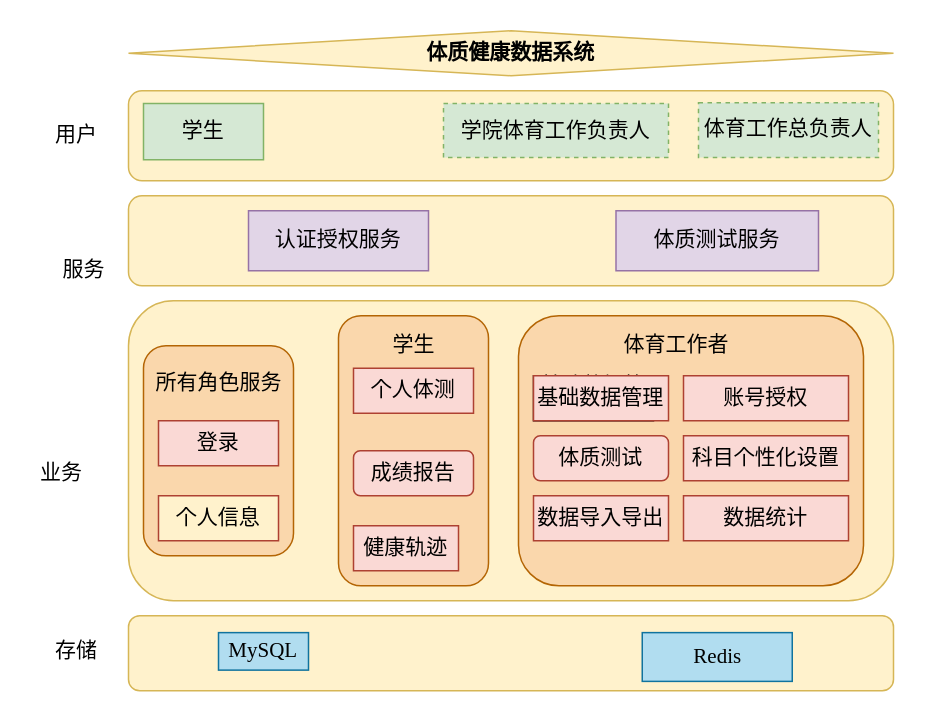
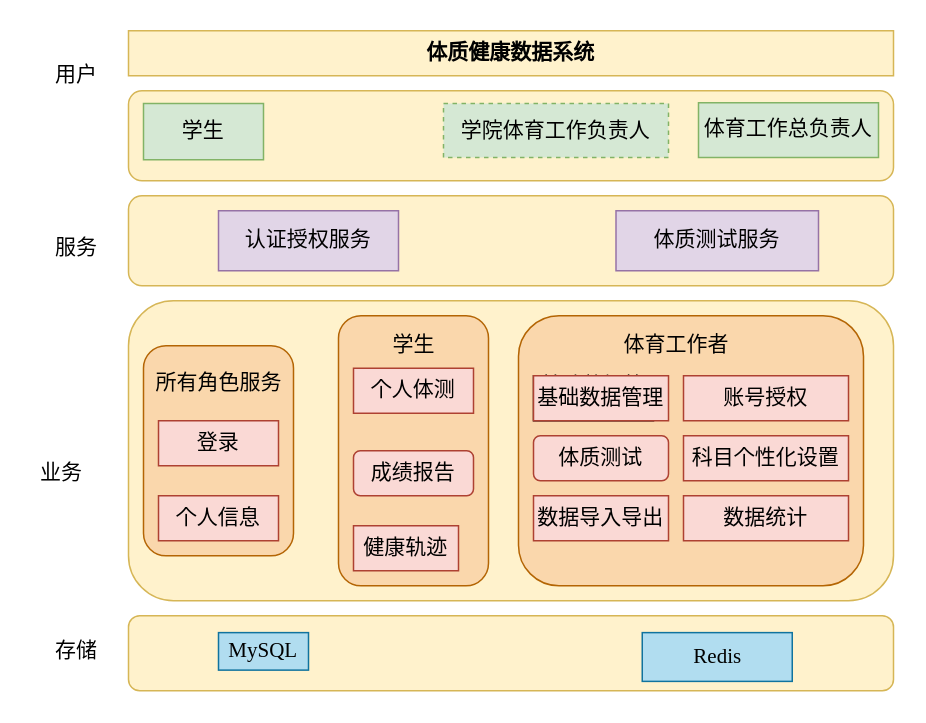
node "体质健康数据系统": shape diamond -> rectangle
node "体育工作总负责人": style dashed -> solid
node "用户": moved (76, 135) -> (76, 75)
node "认证授权服务": moved (338, 241) -> (308, 241)
node "服务": moved (83, 271) -> (76, 248)
node "个人信息": fillcolor #fff2cc -> #fad9d5
